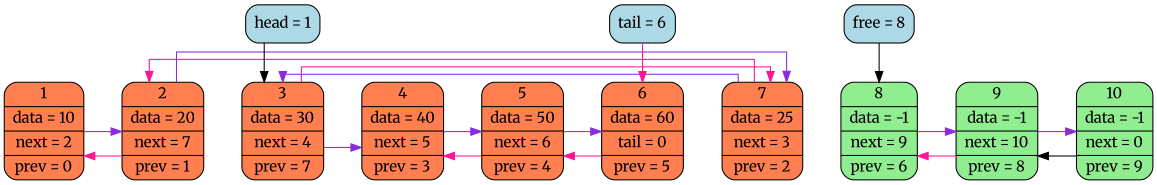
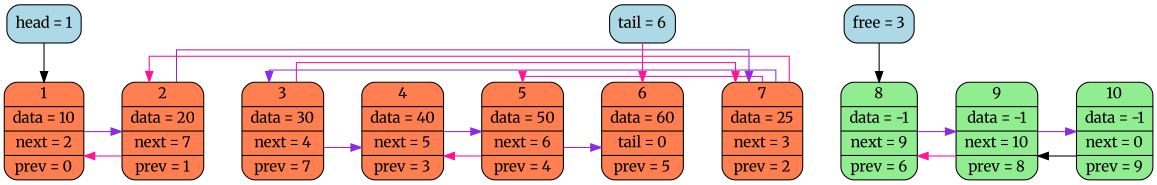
node "free = 8": label "free = 8" -> "free = 3"
edge "head = 1" -> "3": now "head = 1" -> "1"
edge "6" -> "5": now "7" -> "5"
